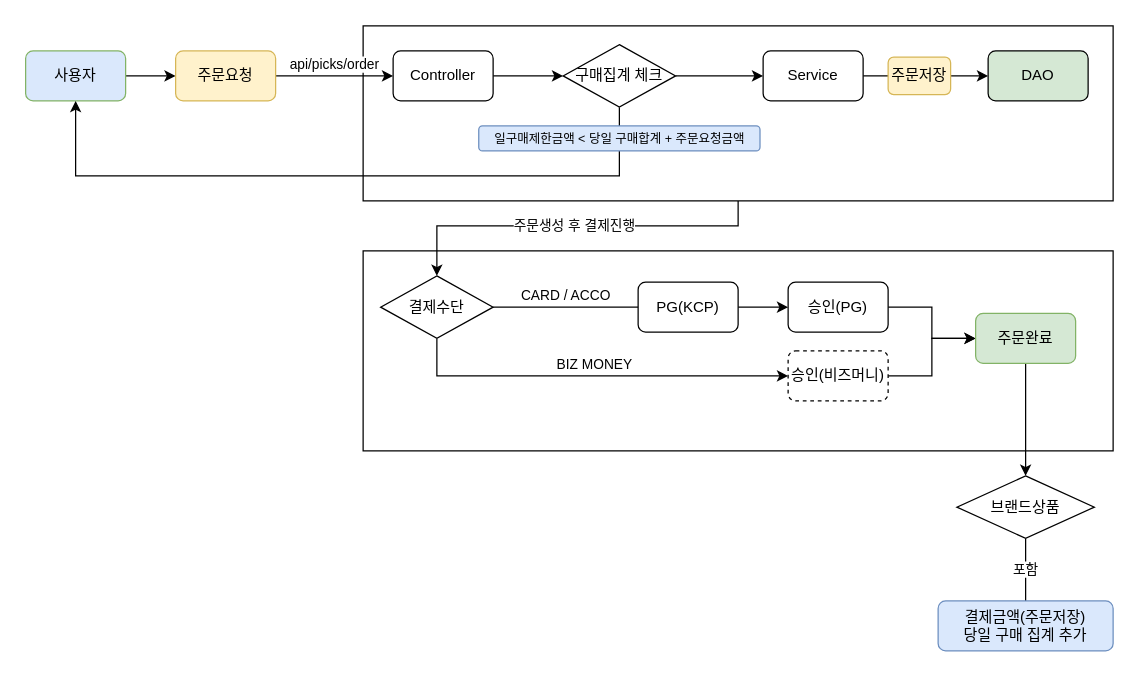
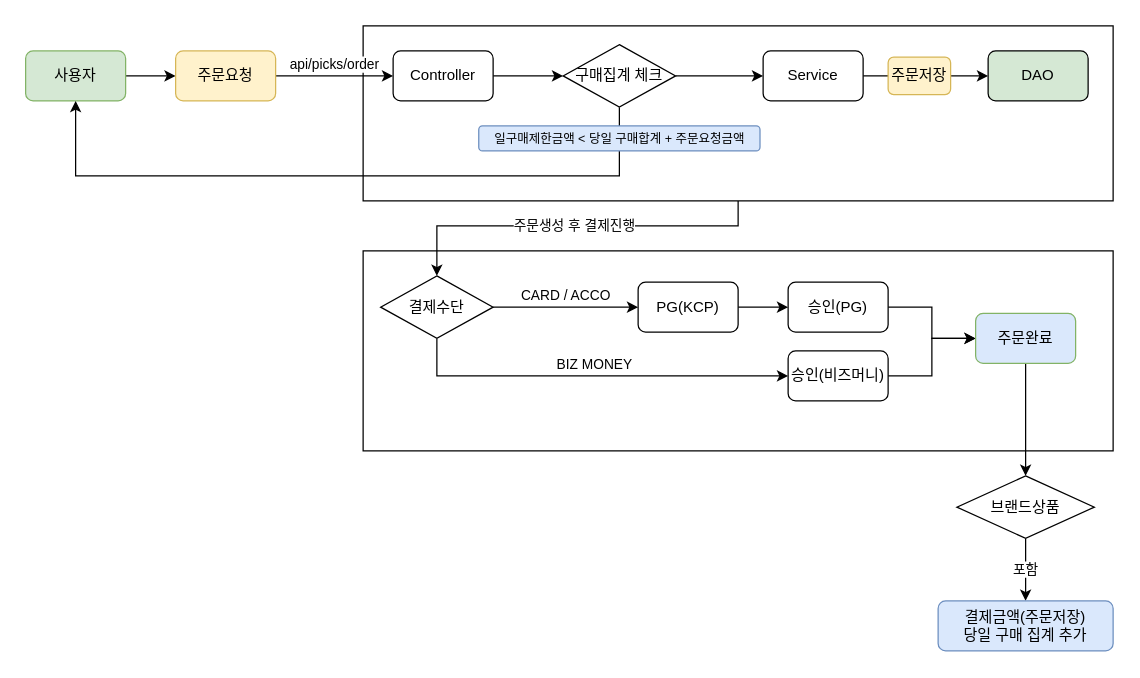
node "사용자": fillcolor #dae8fc -> #d5e8d4
edge "결제수단" -- "PG(KCP)": arrowhead none -> classic
node "주문완료": fillcolor #d5e8d4 -> #dae8fc
node "승인(비즈머니)": style dashed -> solid
edge "브랜드상품" -- "결제금액(주문저장) 당일 구매 집계 추가": arrowhead none -> classic
